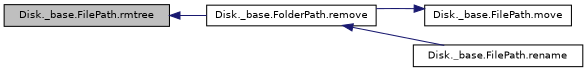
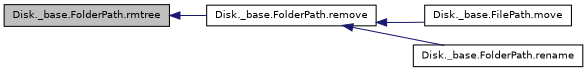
edge "Disk._base.FolderPath.remove" -> "Disk._base.FilePath.move": reversed
node "Disk._base.FilePath.rmtree": label "Disk._base.FilePath.rmtree" -> "Disk._base.FolderPath.rmtree"
node "Disk._base.FilePath.rename": label "Disk._base.FilePath.rename" -> "Disk._base.FolderPath.rename"
